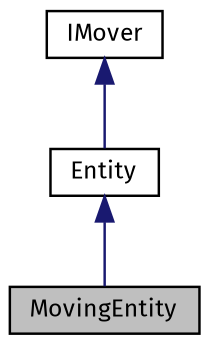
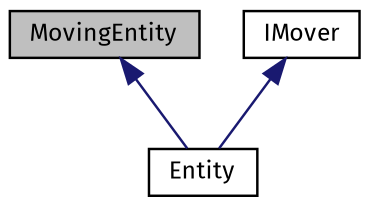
edge "MovingEntity" -> "Entity": reversed
